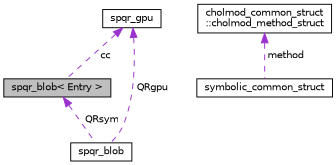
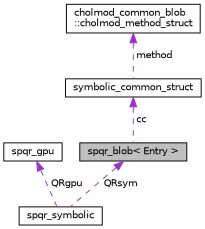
node "cholmod_common_struct ::cholmod_method_struct": label "cholmod_common_struct ::cholmod_method_struct" -> "cholmod_common_blob ::cholmod_method_struct"
edge "spqr_blob< Entry >" -> "spqr_gpu": now "spqr_blob< Entry >" -> "symbolic_common_struct"
node "spqr_blob": label "spqr_blob" -> "spqr_symbolic"
